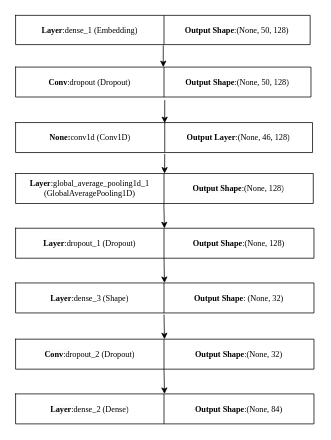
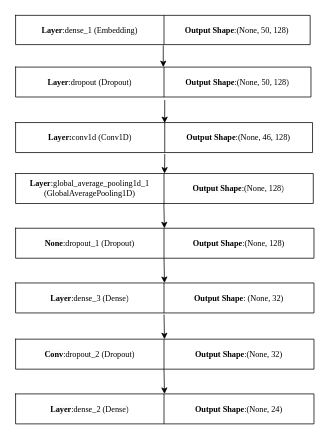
node "Conv:dropout (Dropout)": label "Conv:dropout (Dropout)" -> "Layer:dropout (Dropout)"
node "None:conv1d (Conv1D)": label "None:conv1d (Conv1D)" -> "Layer:conv1d (Conv1D)"
node "Output Layer:(None, 46, 128)": label "Output Layer:(None, 46, 128)" -> "Output Shape:(None, 46, 128)"
node "Layer:dropout_1 (Dropout)": label "Layer:dropout_1 (Dropout)" -> "None:dropout_1 (Dropout)"
node "Layer:dense_3 (Shape)": label "Layer:dense_3 (Shape)" -> "Layer:dense_3 (Dense)"
node "Output Shape:(None, 84)": label "Output Shape:(None, 84)" -> "Output Shape:(None, 24)"
